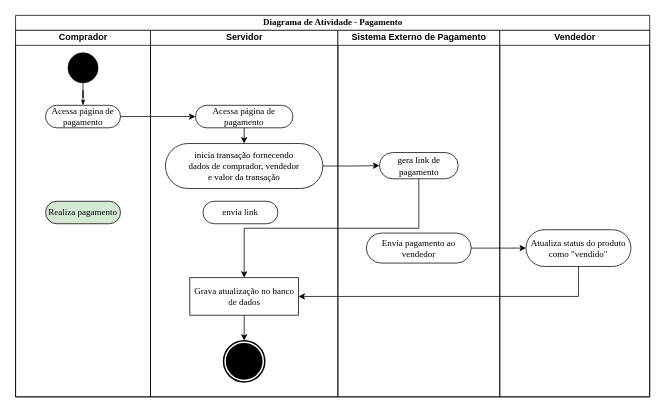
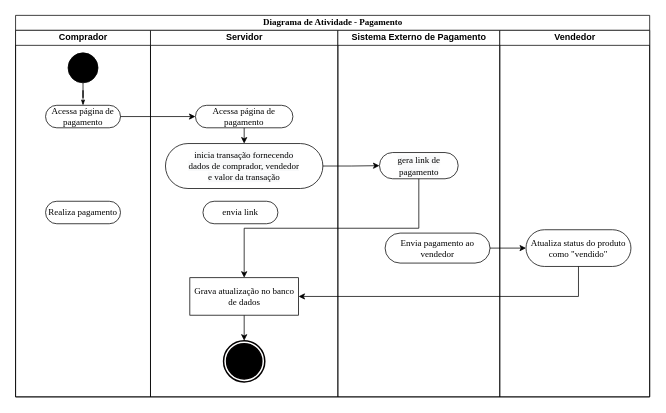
node "Realiza pagamento": fillcolor #d5e8d4 -> #ffffff
node "Envia pagamento ao vendedor": moved (419, 248) -> (438, 248)
